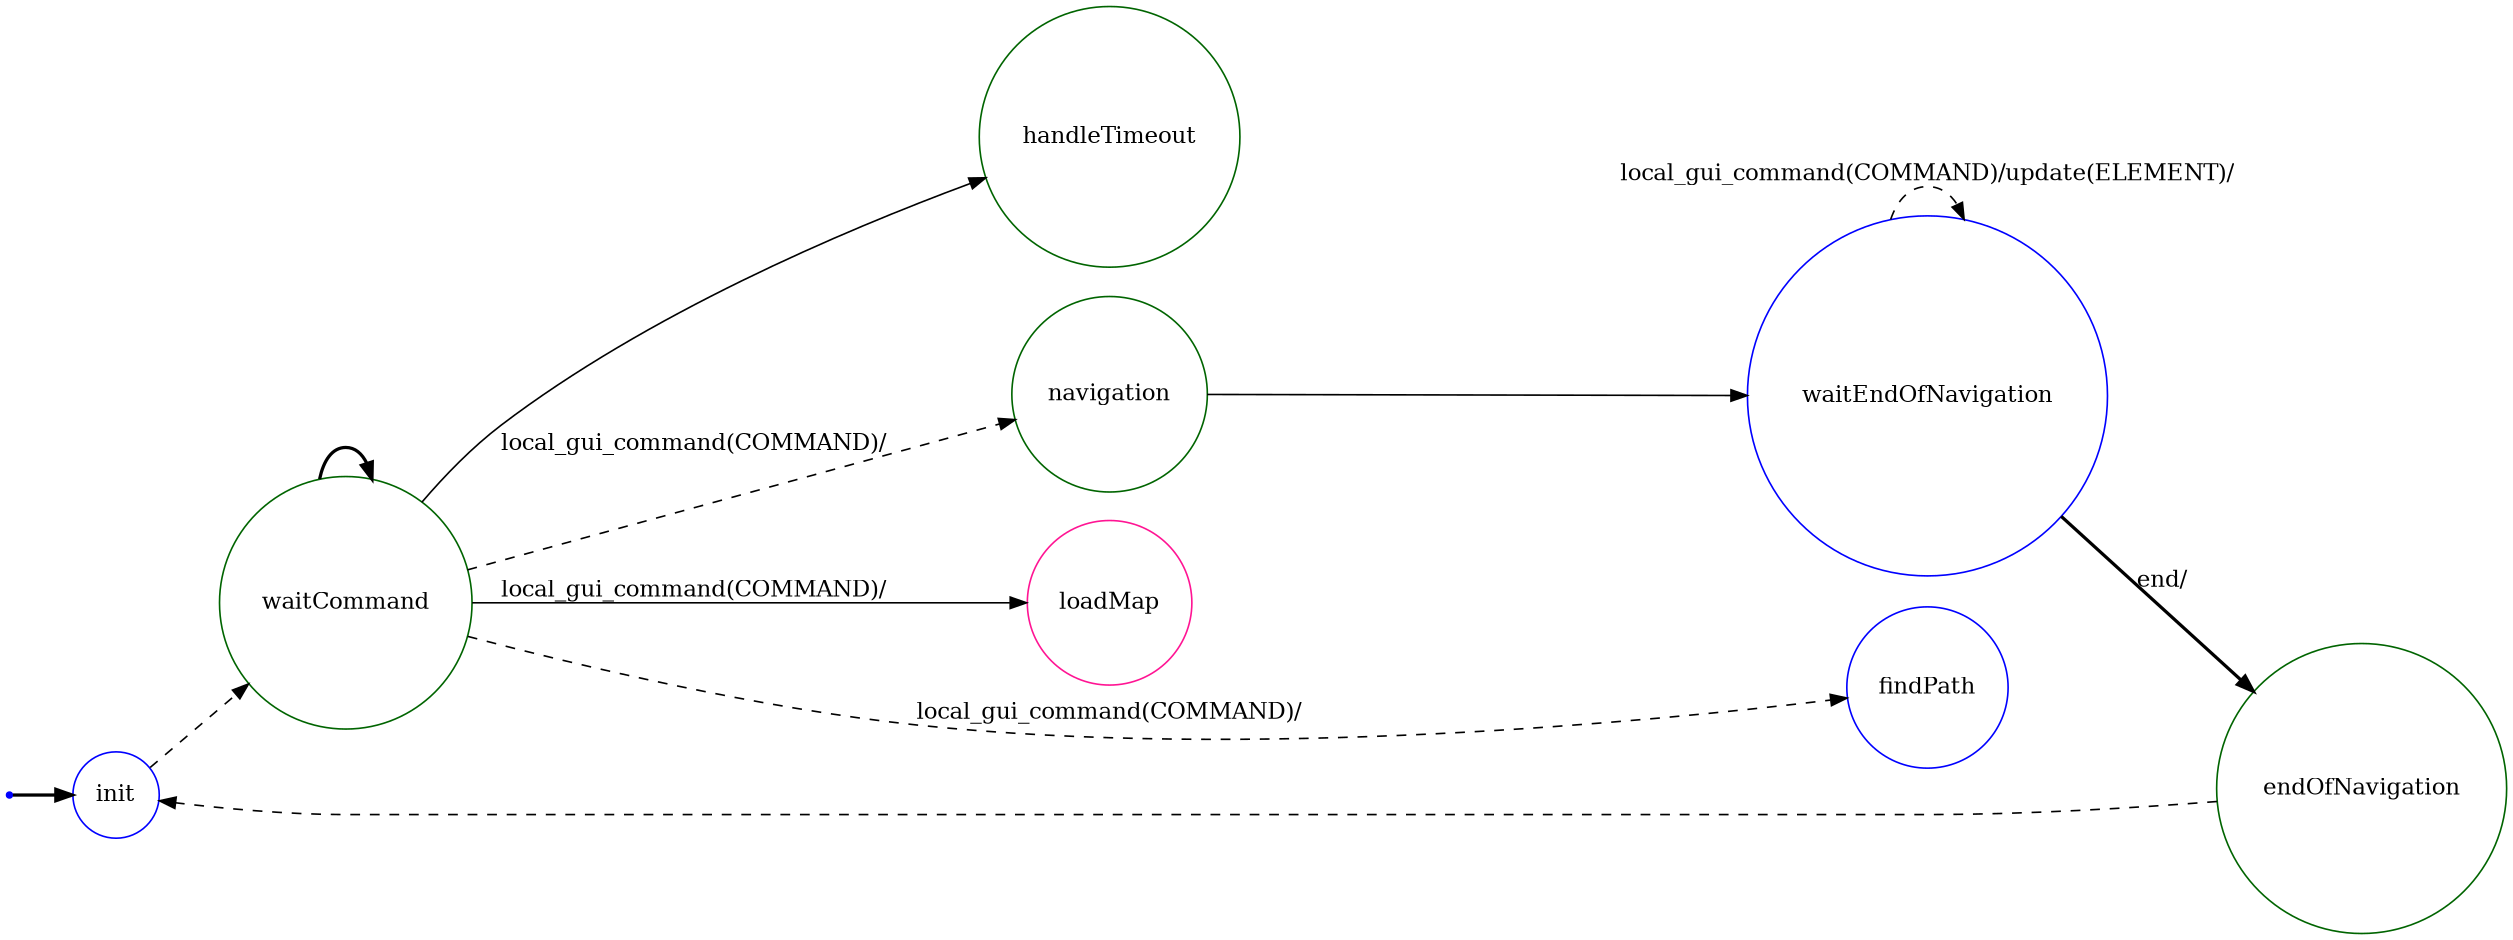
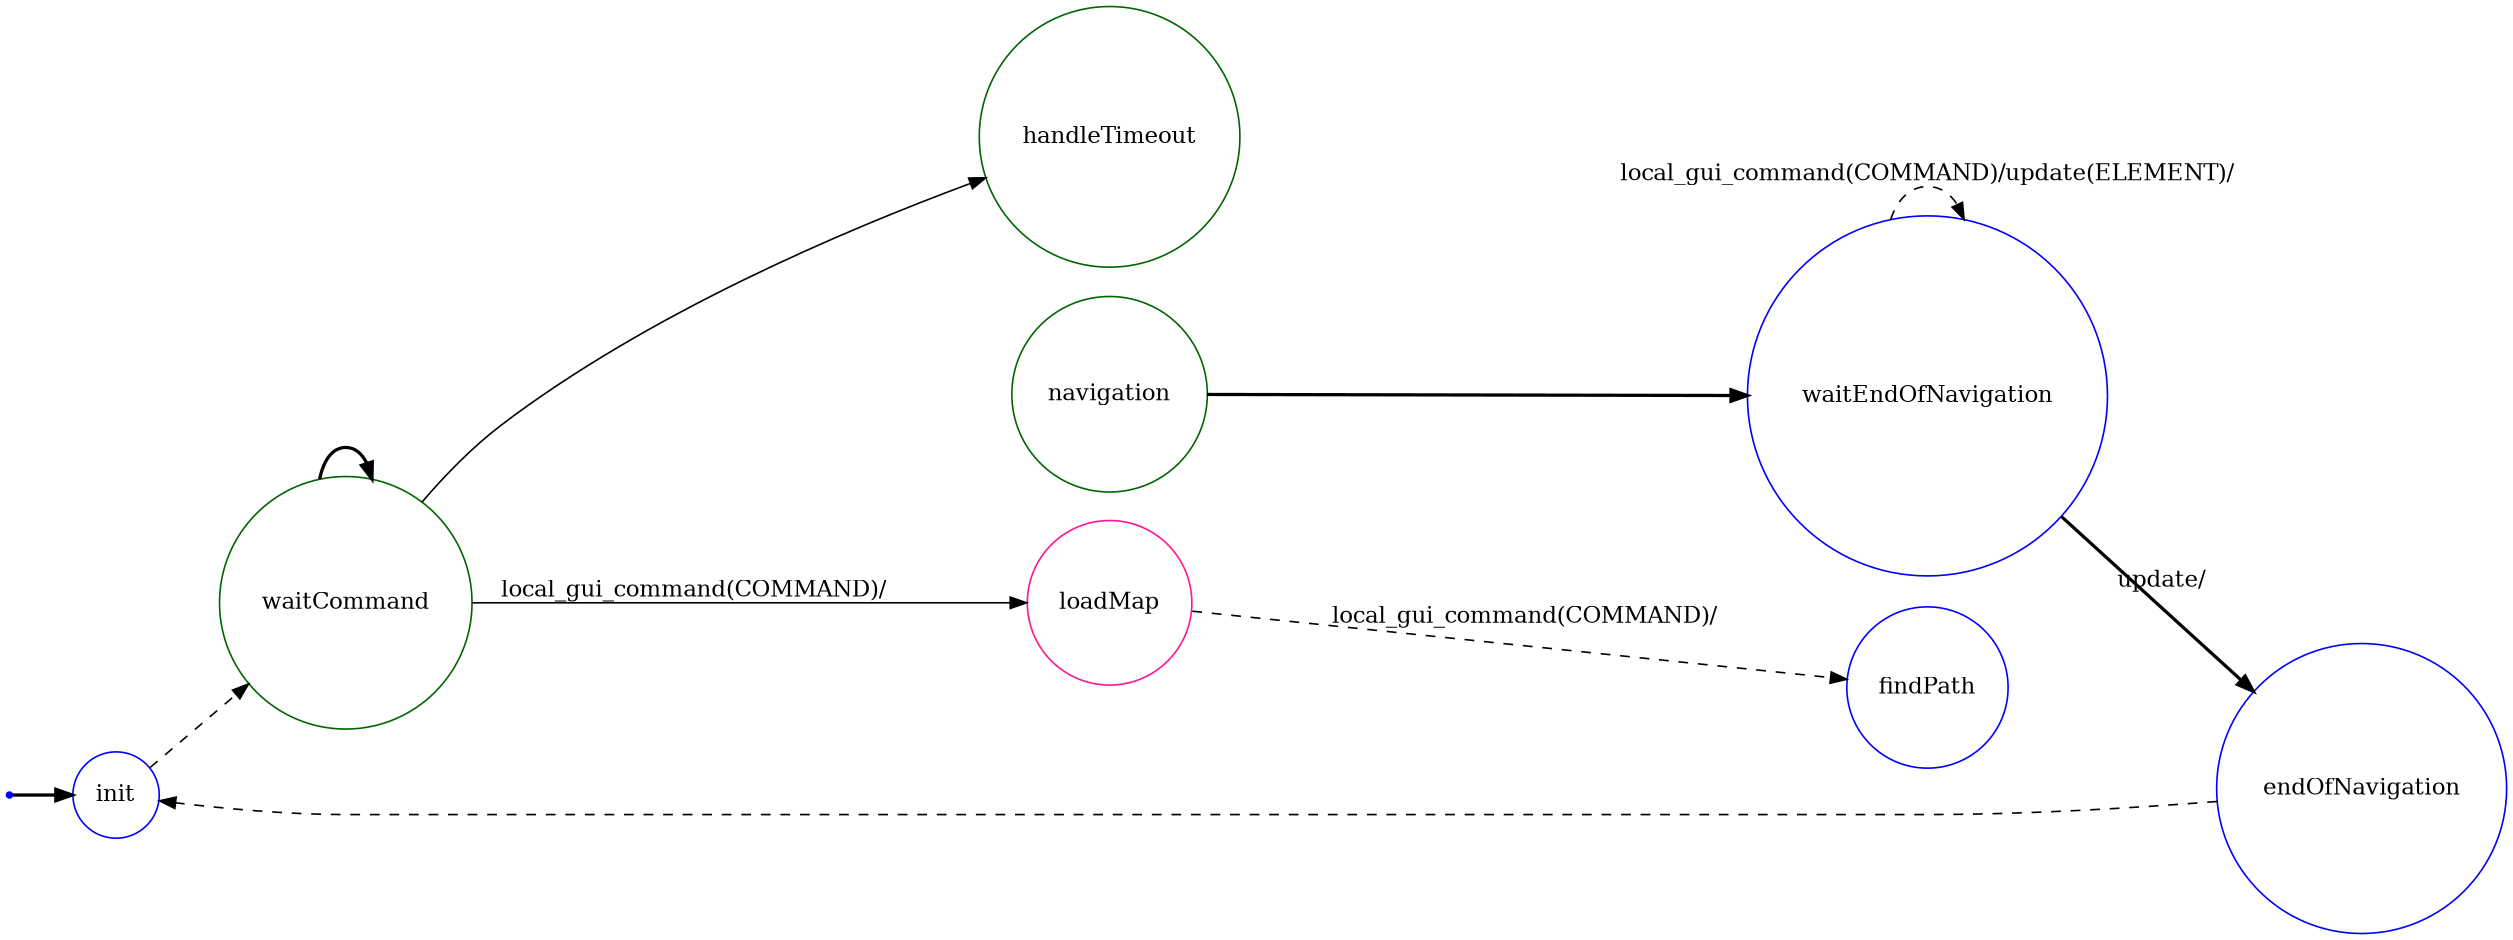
edge "navigation" -> "waitEndOfNavigation": style solid -> bold
edge "waitCommand" -> "navigation": removed, label "local_gui_command(COMMAND)/"
edge "waitEndOfNavigation" -> "endOfNavigation": label "end/" -> "update/"
edge "waitCommand" -> "findPath": now "loadMap" -> "findPath"
node "endOfNavigation": color darkgreen -> blue
